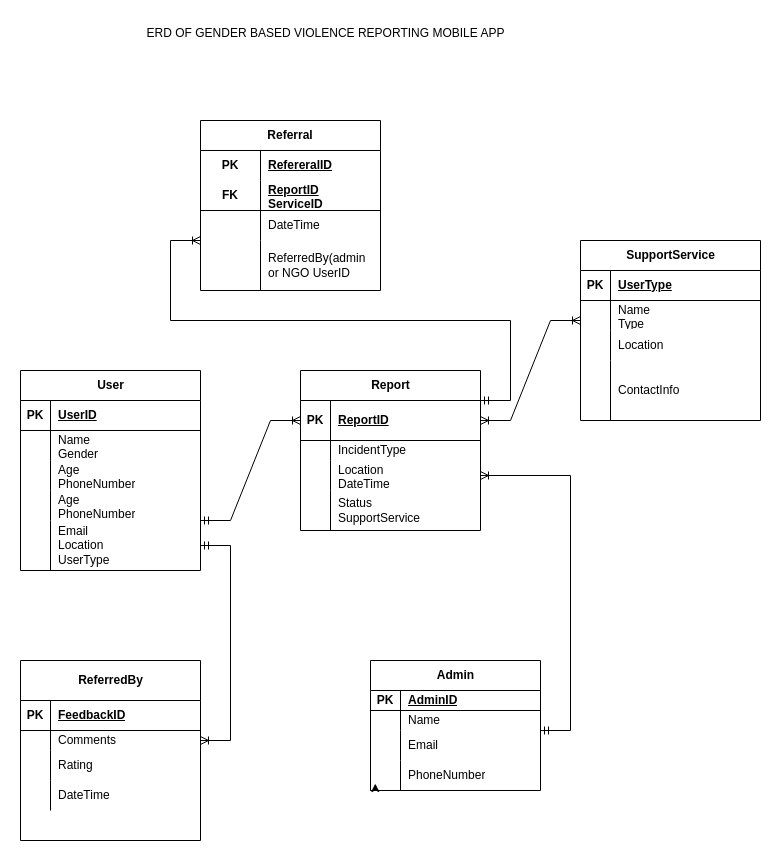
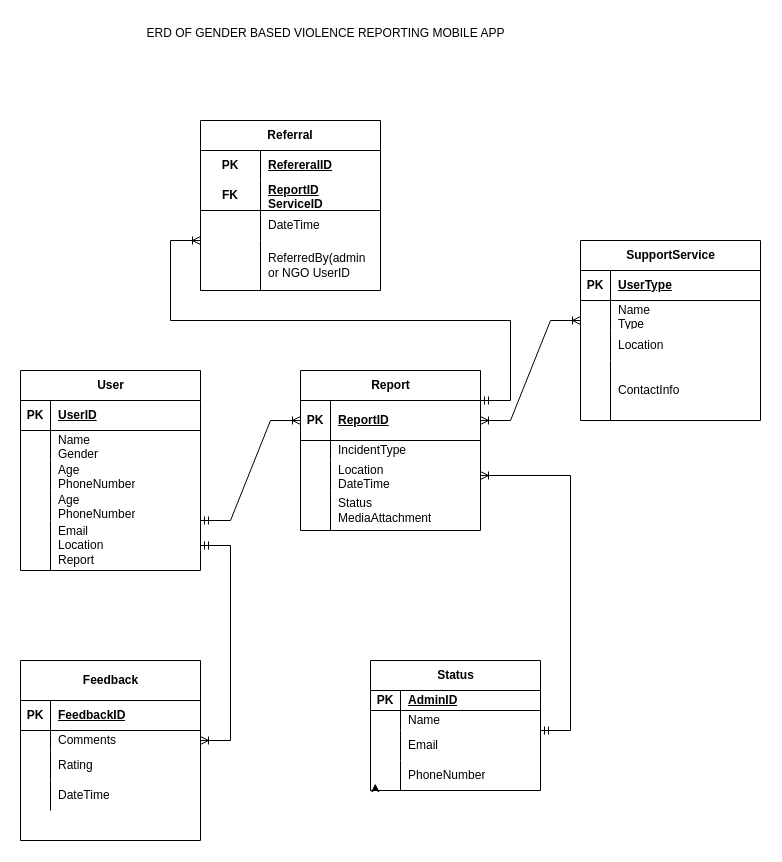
node "Status SupportService": label "Status SupportService" -> "Status MediaAttachment"
node "Email Location UserType": label "Email Location UserType" -> "Email Location Report"
node "Admin": label "Admin" -> "Status"
node "ReferredBy": label "ReferredBy" -> "Feedback"
